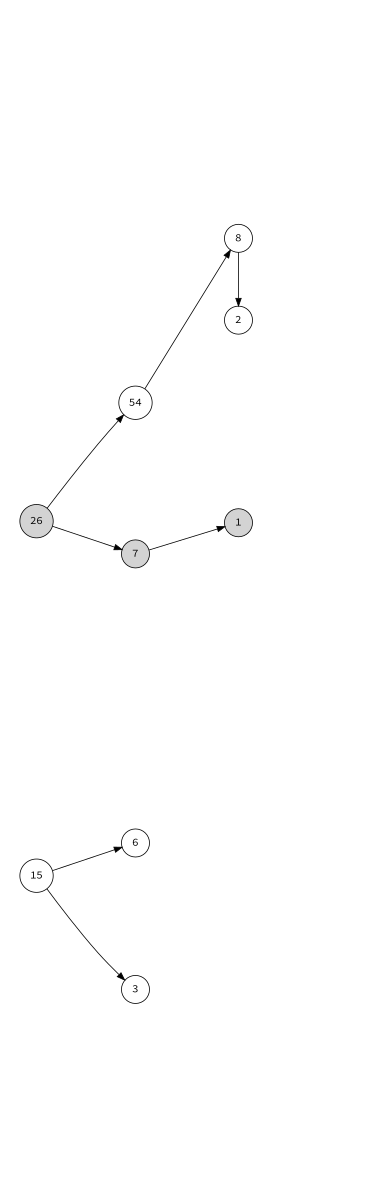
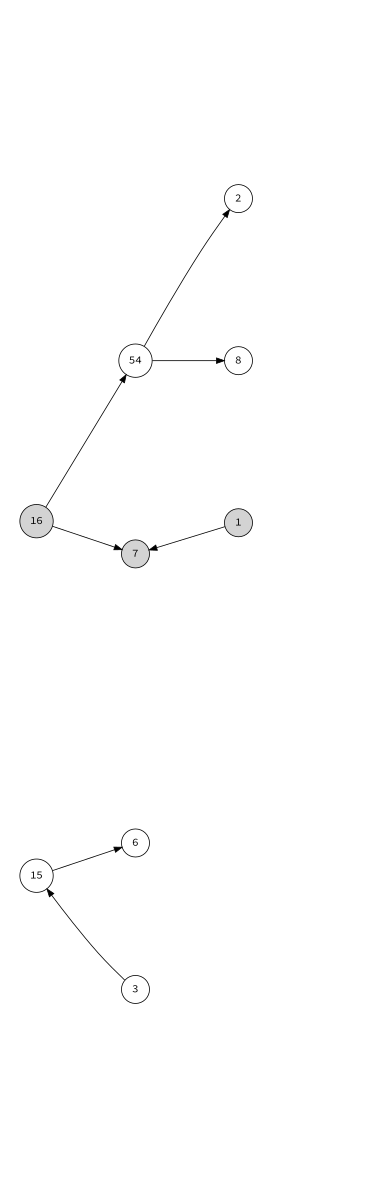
edge "8" -> "2": now "54" -> "2"
node "26": label "26" -> "16"
edge "7" -> "1": reversed
edge "15" -> "3": reversed
